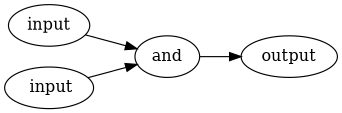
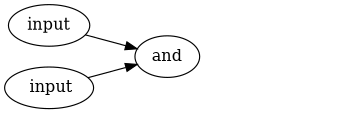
node "output": removed
